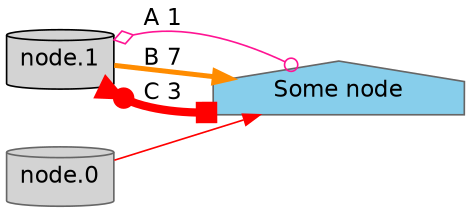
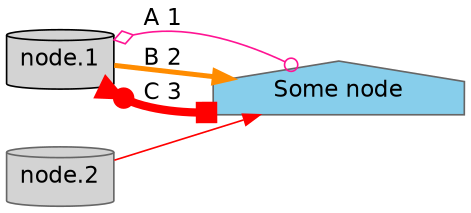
edge "node.1" -> "Some node": label "B 7" -> "B 2"
node "node.0": label "node.0" -> "node.2"
